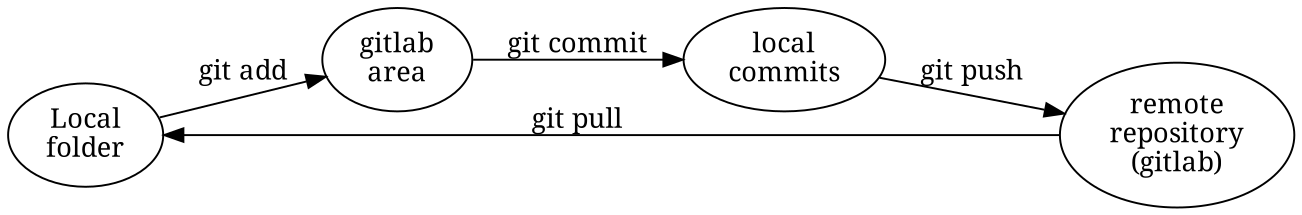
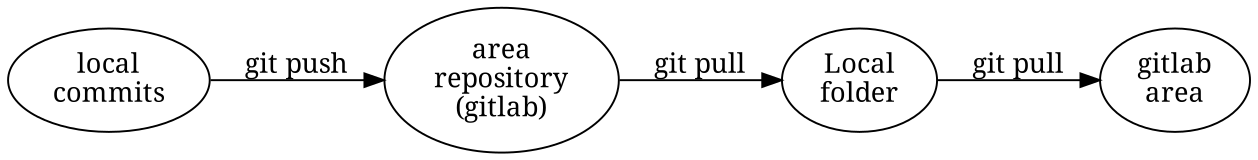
edge "gitlab area" -> "local commits": removed, label "git commit"
edge "Local folder" -> "gitlab area": label "git add" -> "git pull"
node "remote repository (gitlab)": label "remote repository (gitlab)" -> "area repository (gitlab)"
